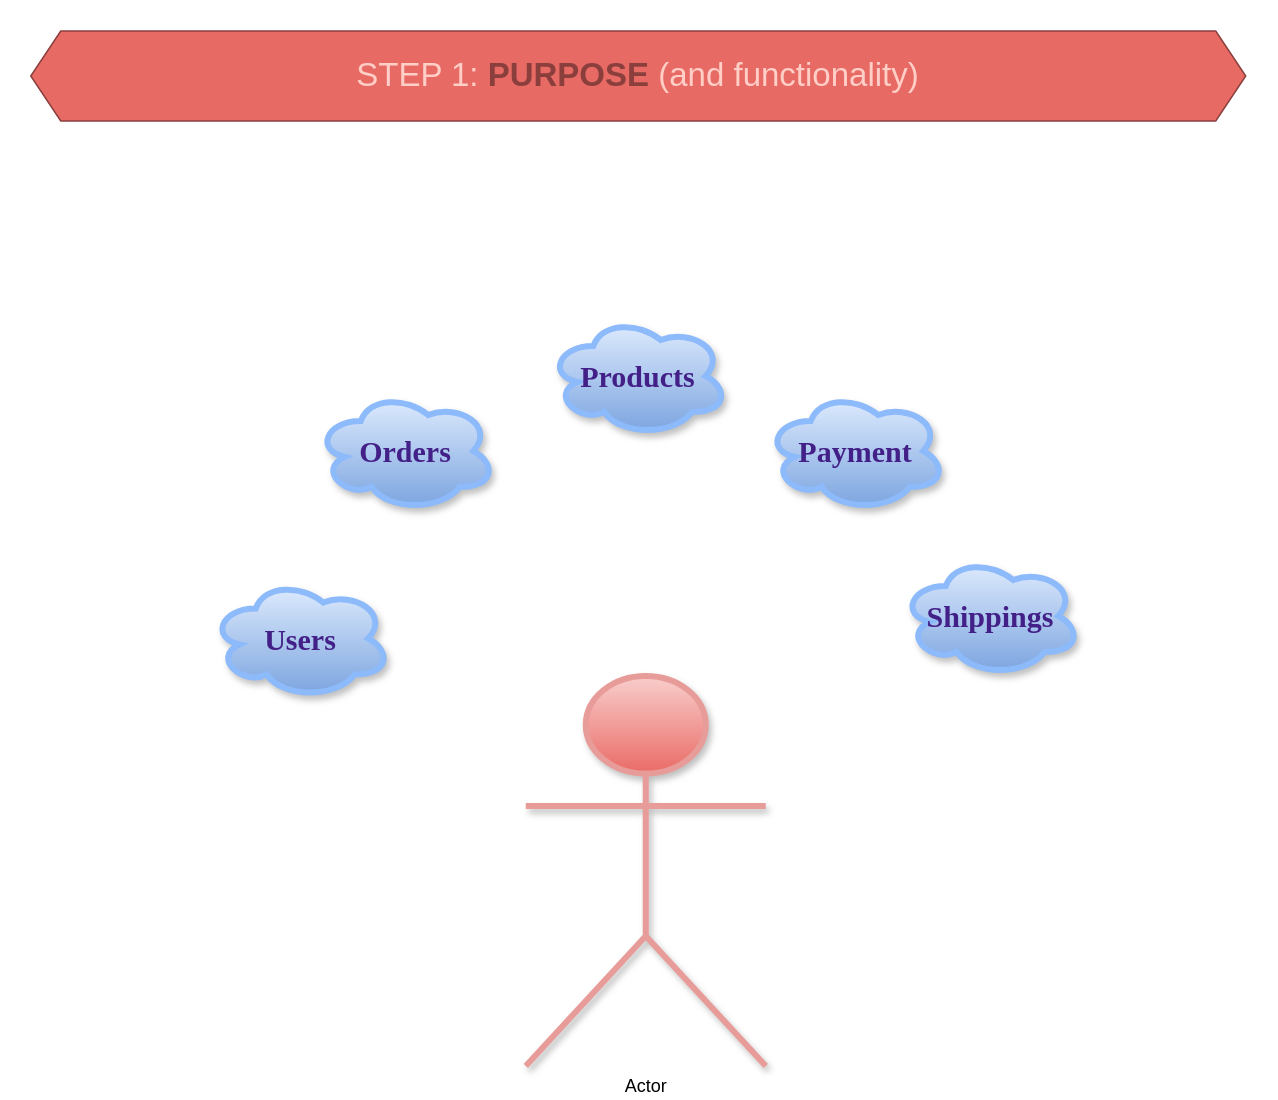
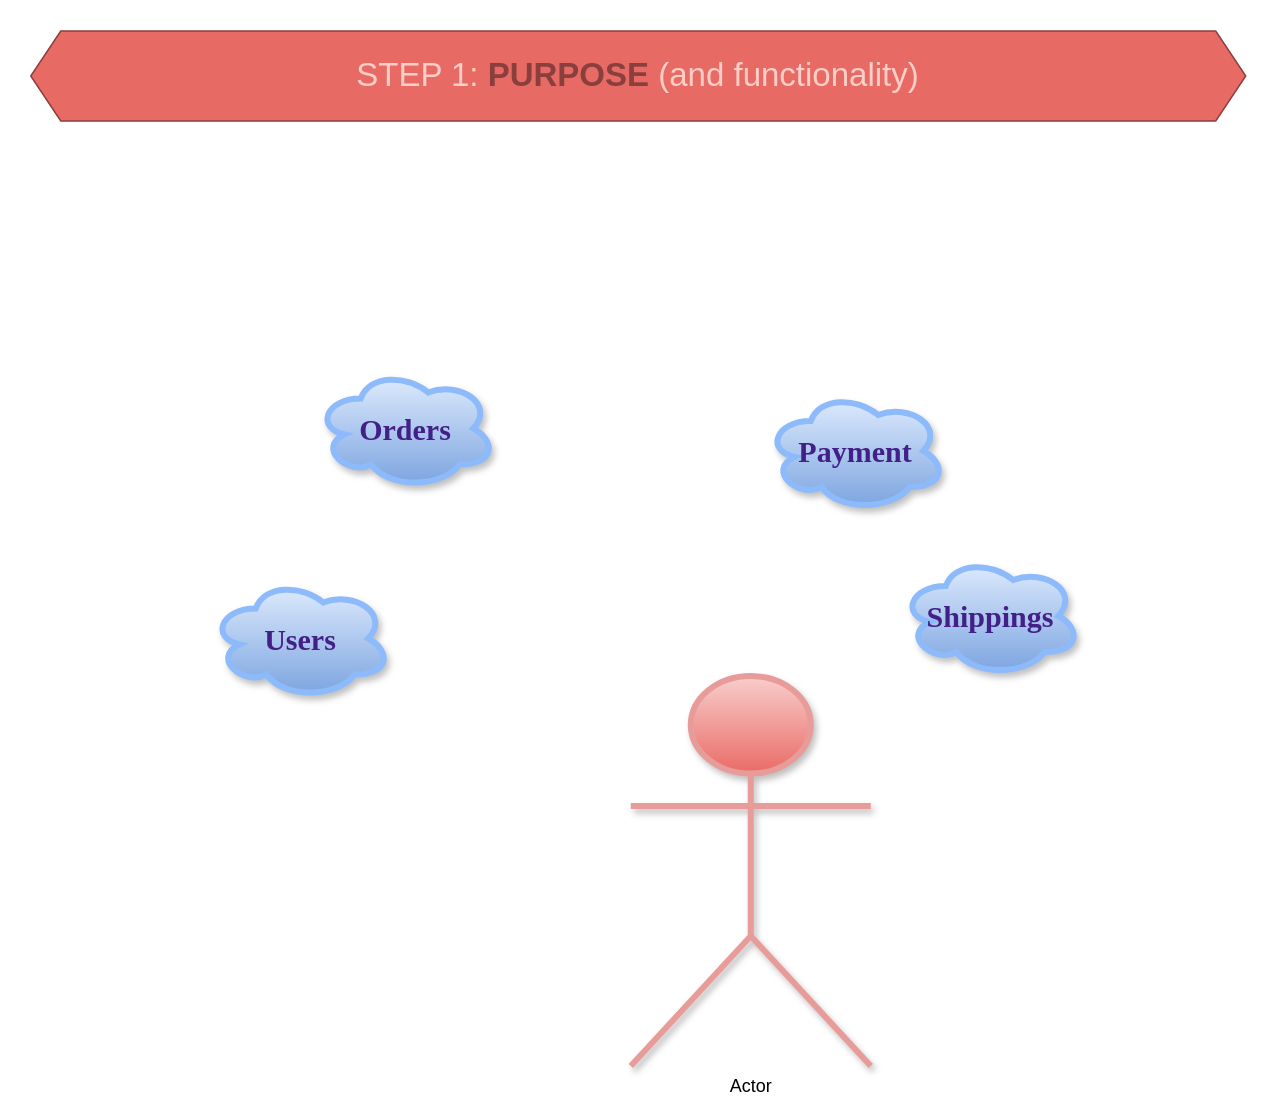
node "Products": removed
node "Orders": moved (406, 451) -> (406, 428)
node "Actor": moved (646, 871) -> (751, 871)
